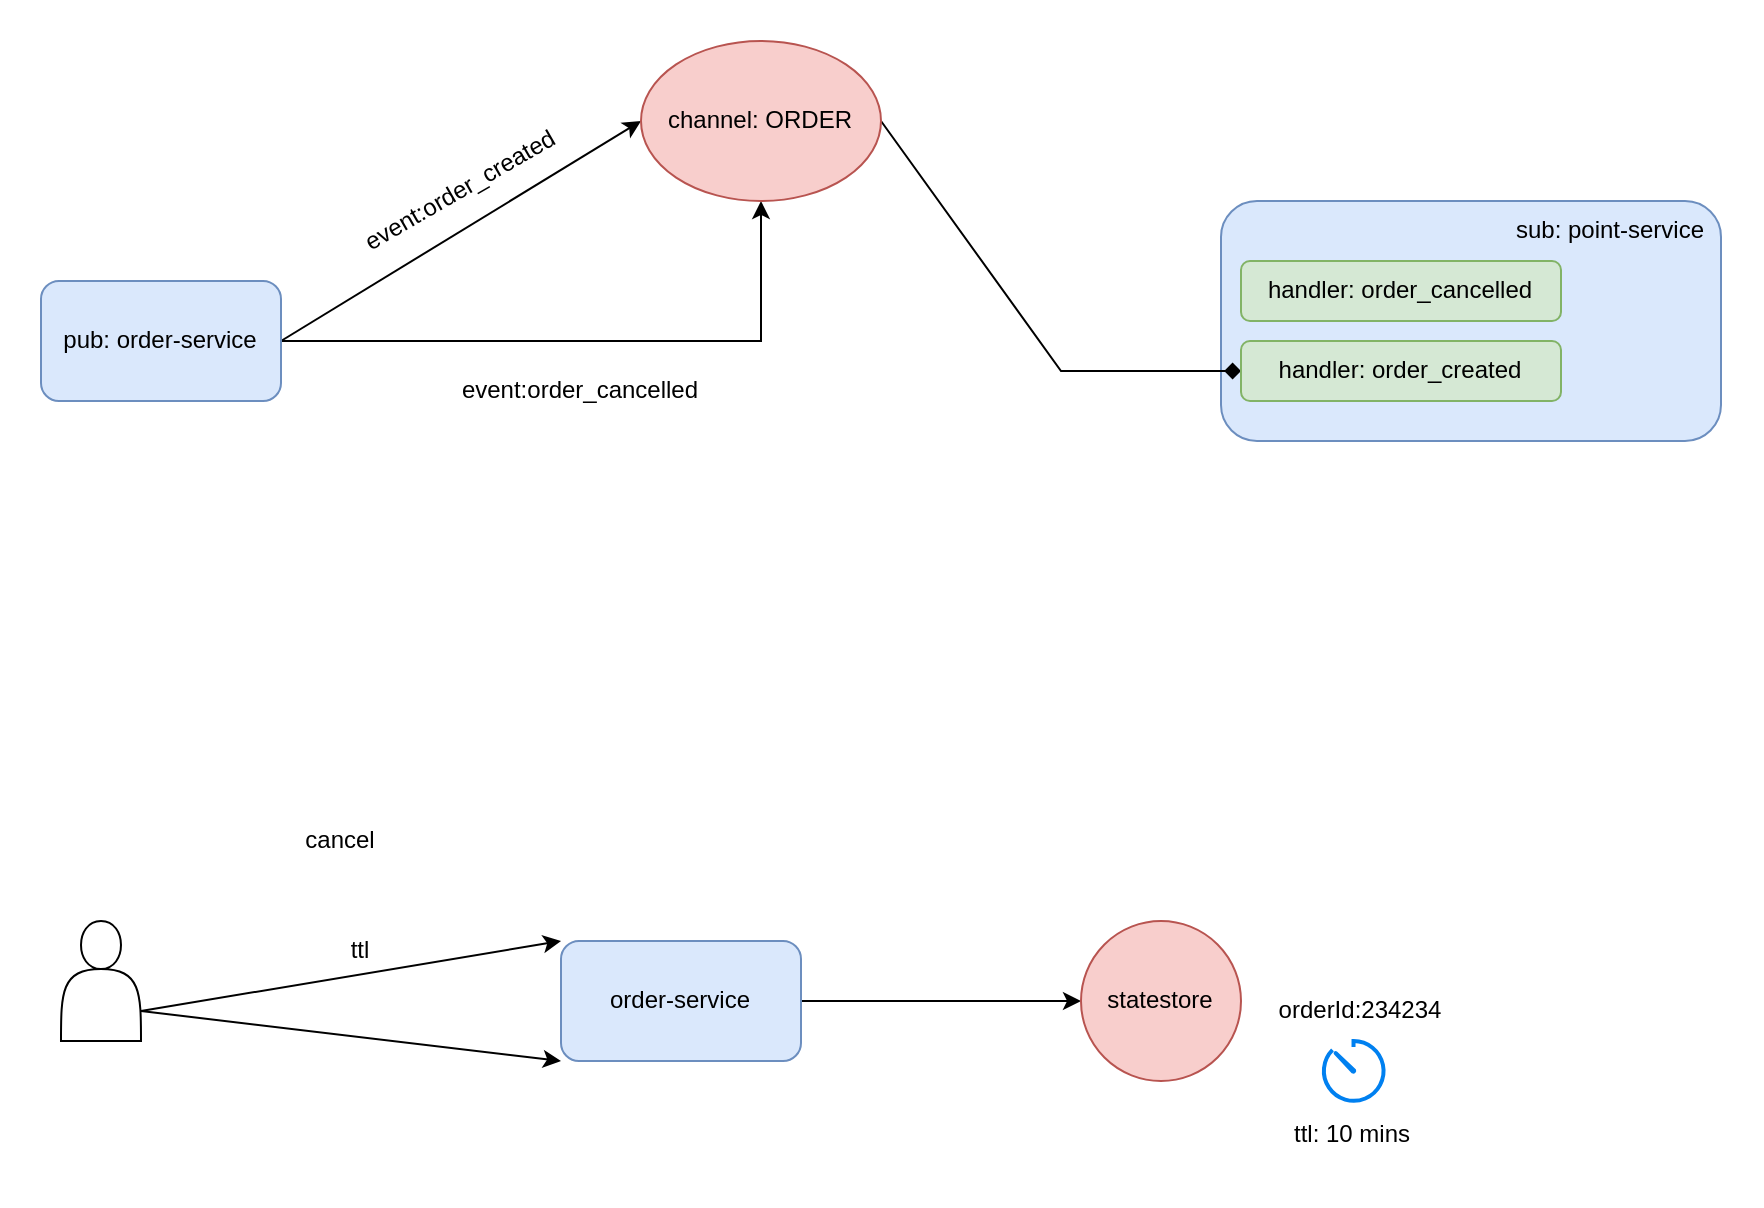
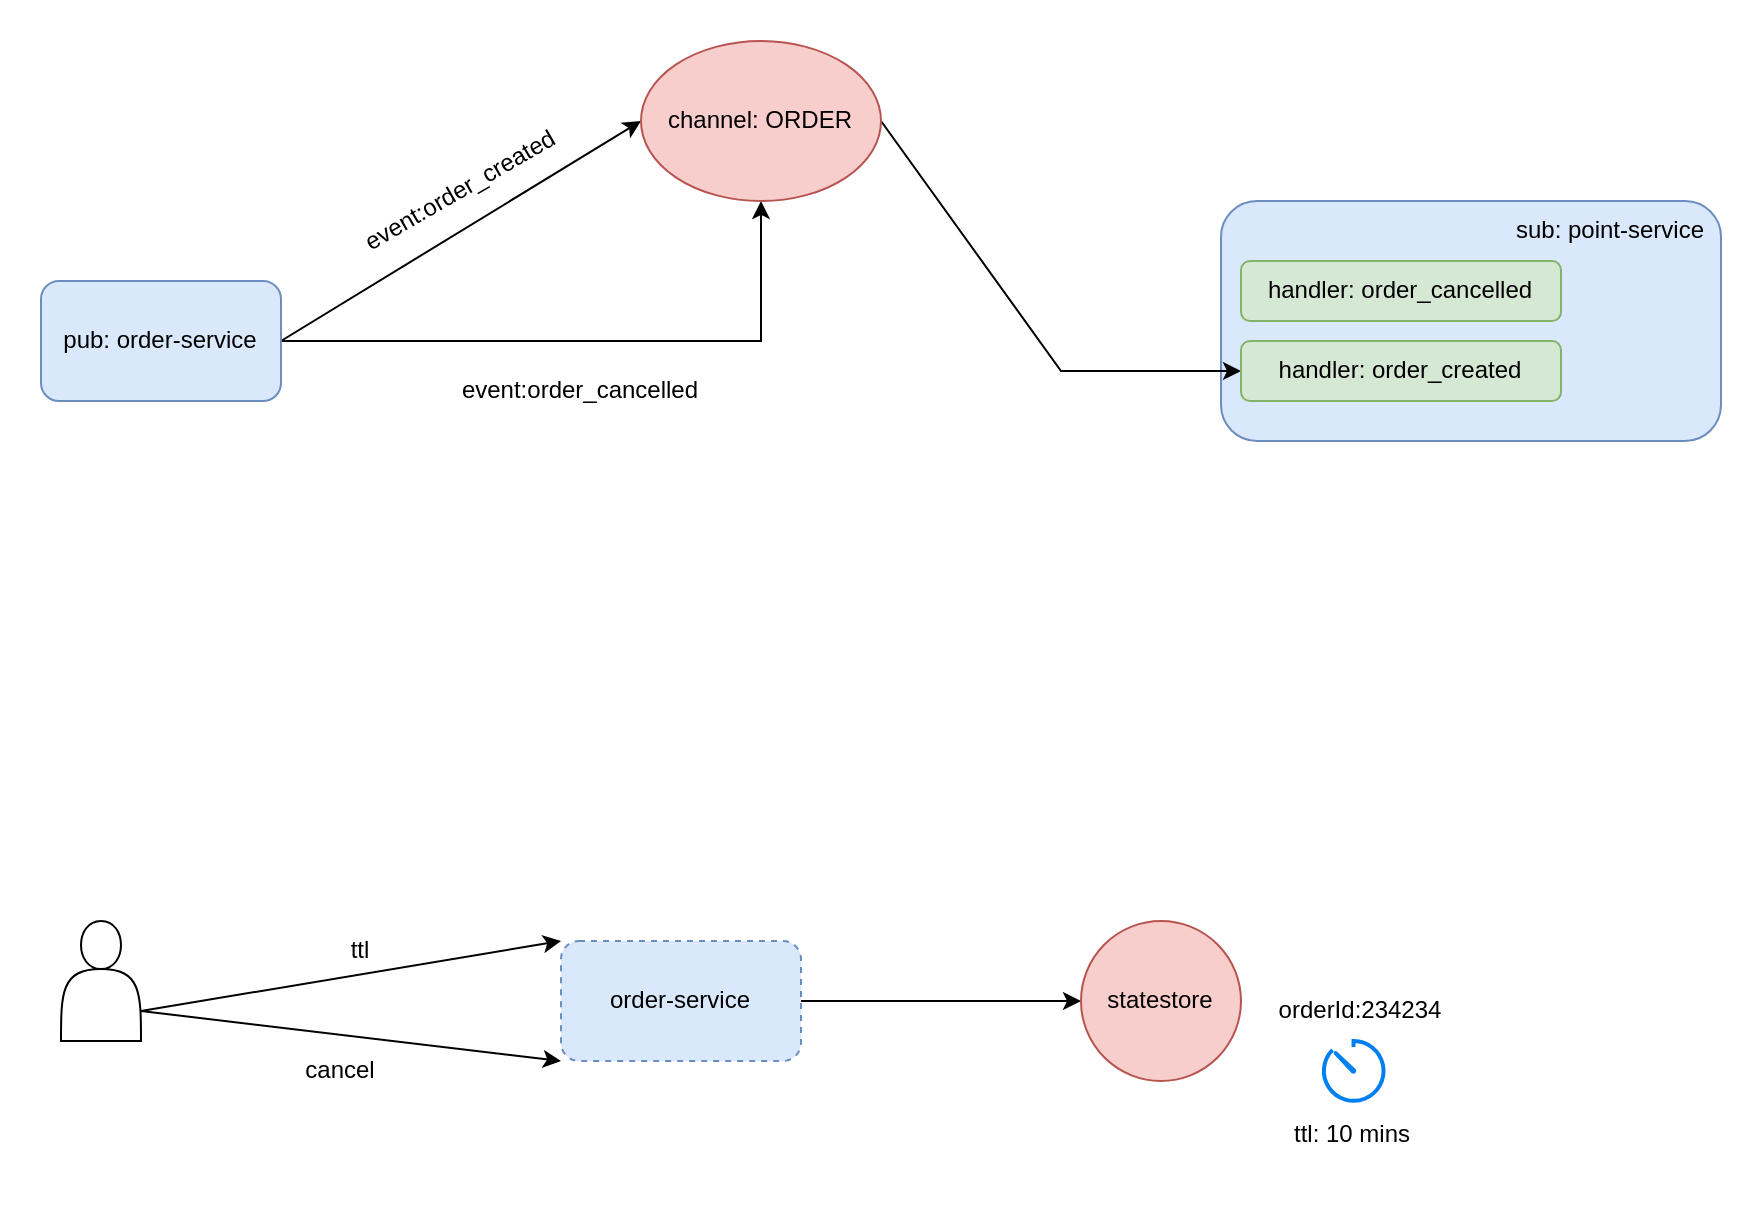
edge "channel: ORDER" -> "handler: order_created": arrowhead diamond -> classic
node "cancel": moved (341, 841) -> (341, 1071)
node "order-service": style solid -> dashed
